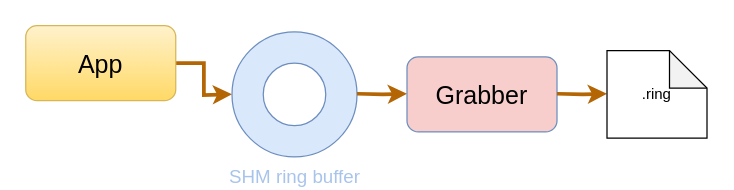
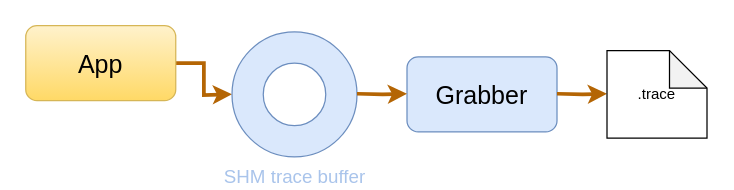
node "Grabber": fillcolor #f8cecc -> #dae8fc
node ".ring": label ".ring" -> ".trace"
node "SHM ring buffer": label "SHM ring buffer" -> "SHM trace buffer"
